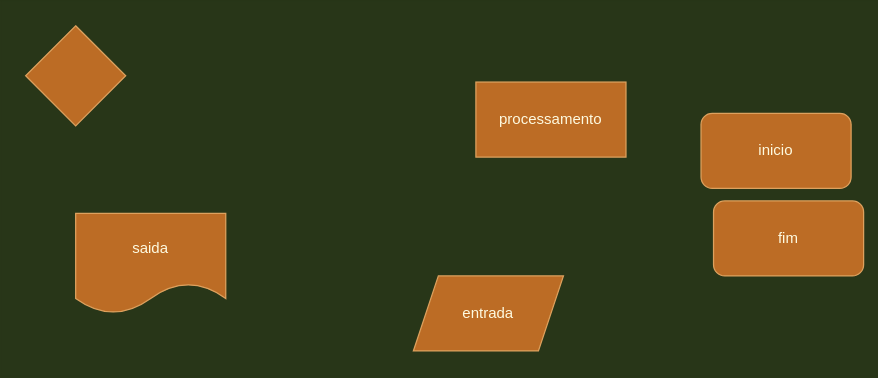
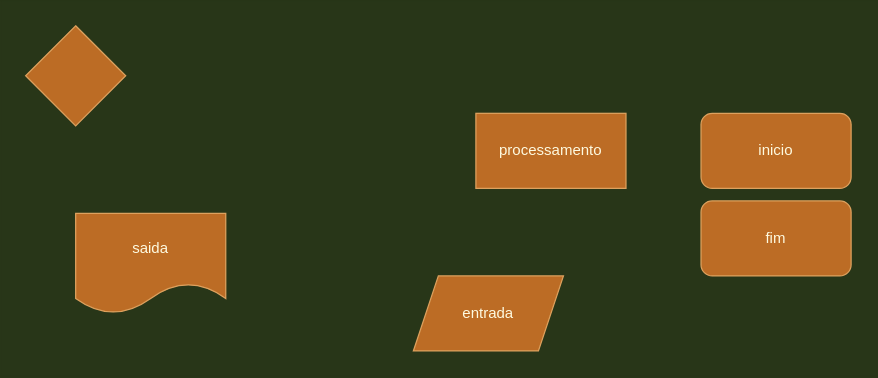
node "processamento": moved (551, 119) -> (551, 151)
node "fim": moved (788, 238) -> (776, 238)
